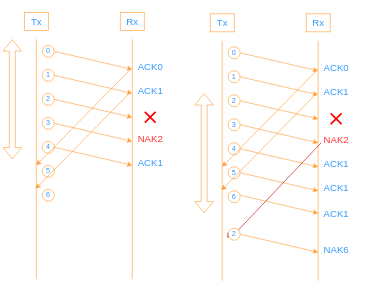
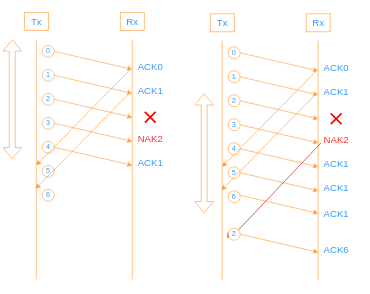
node "NAK6": label "NAK6" -> "ACK6"
